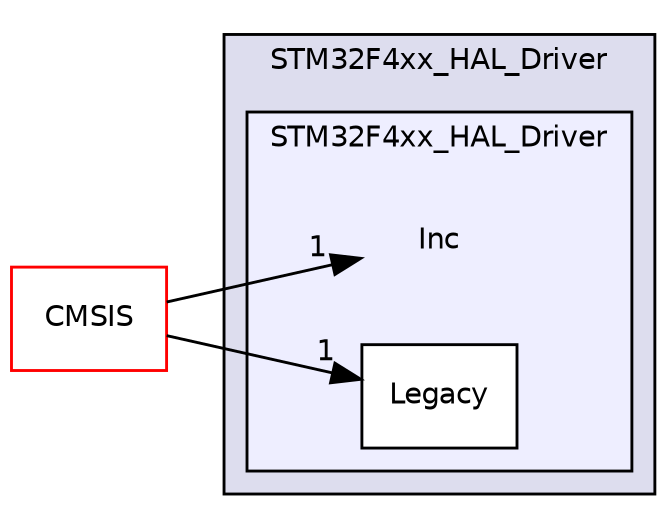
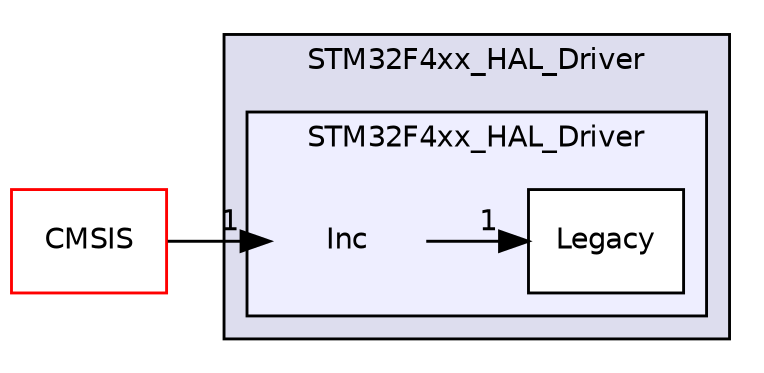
edge "CMSIS" -> "Legacy": now "Inc" -> "Legacy"
